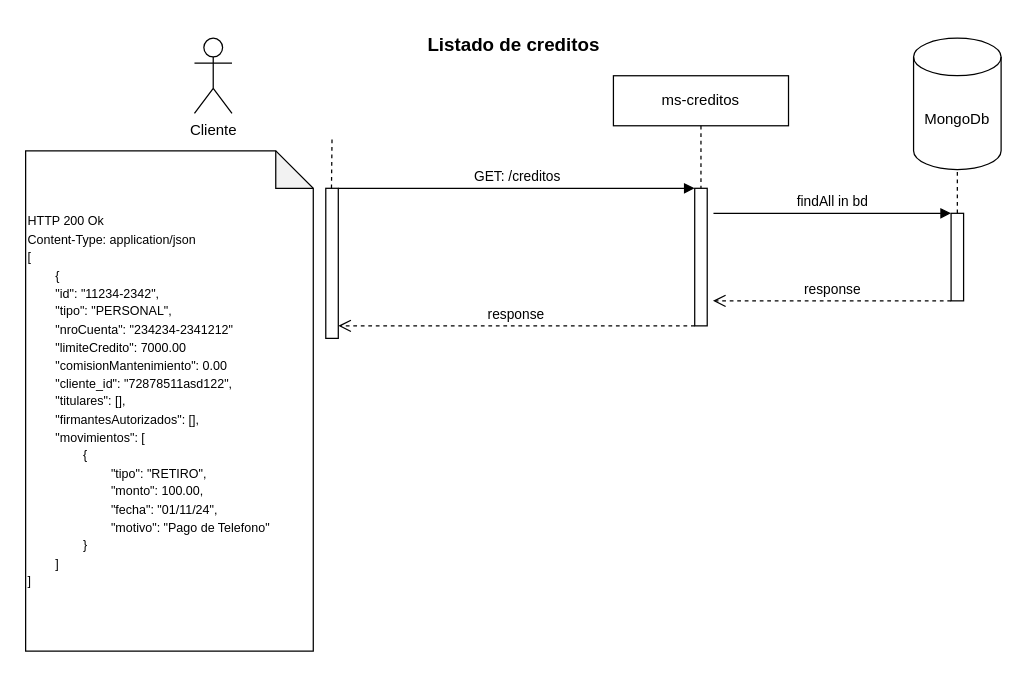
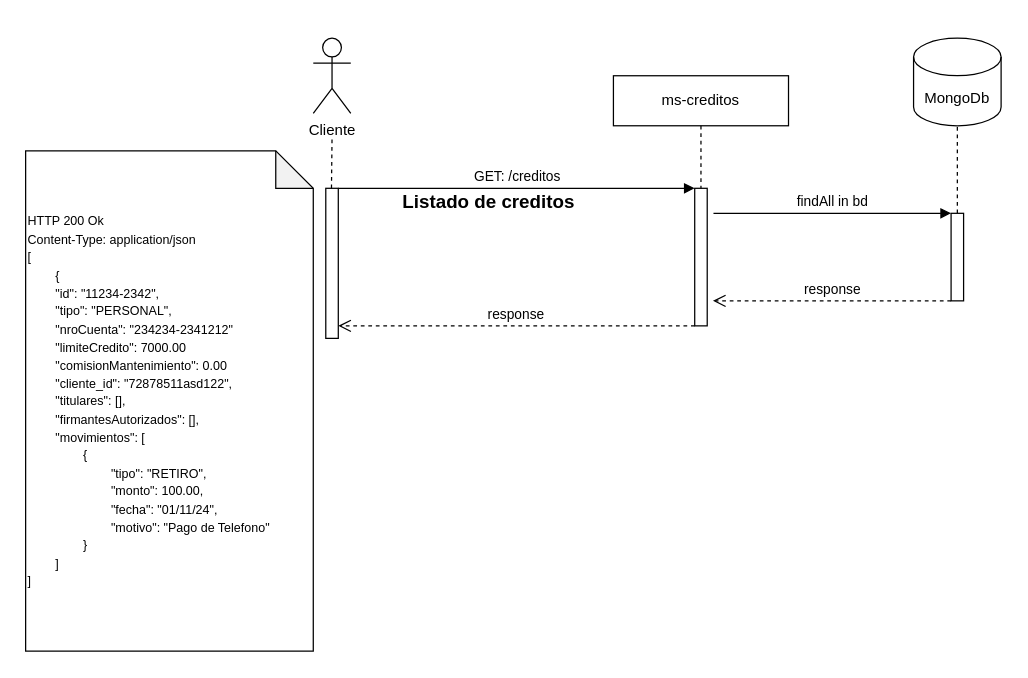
node "Listado de creditos": moved (513, 44) -> (488, 201)
node "Cliente": moved (213, 76) -> (332, 76)
node "MongoDb": size 88x131 -> 88x88
